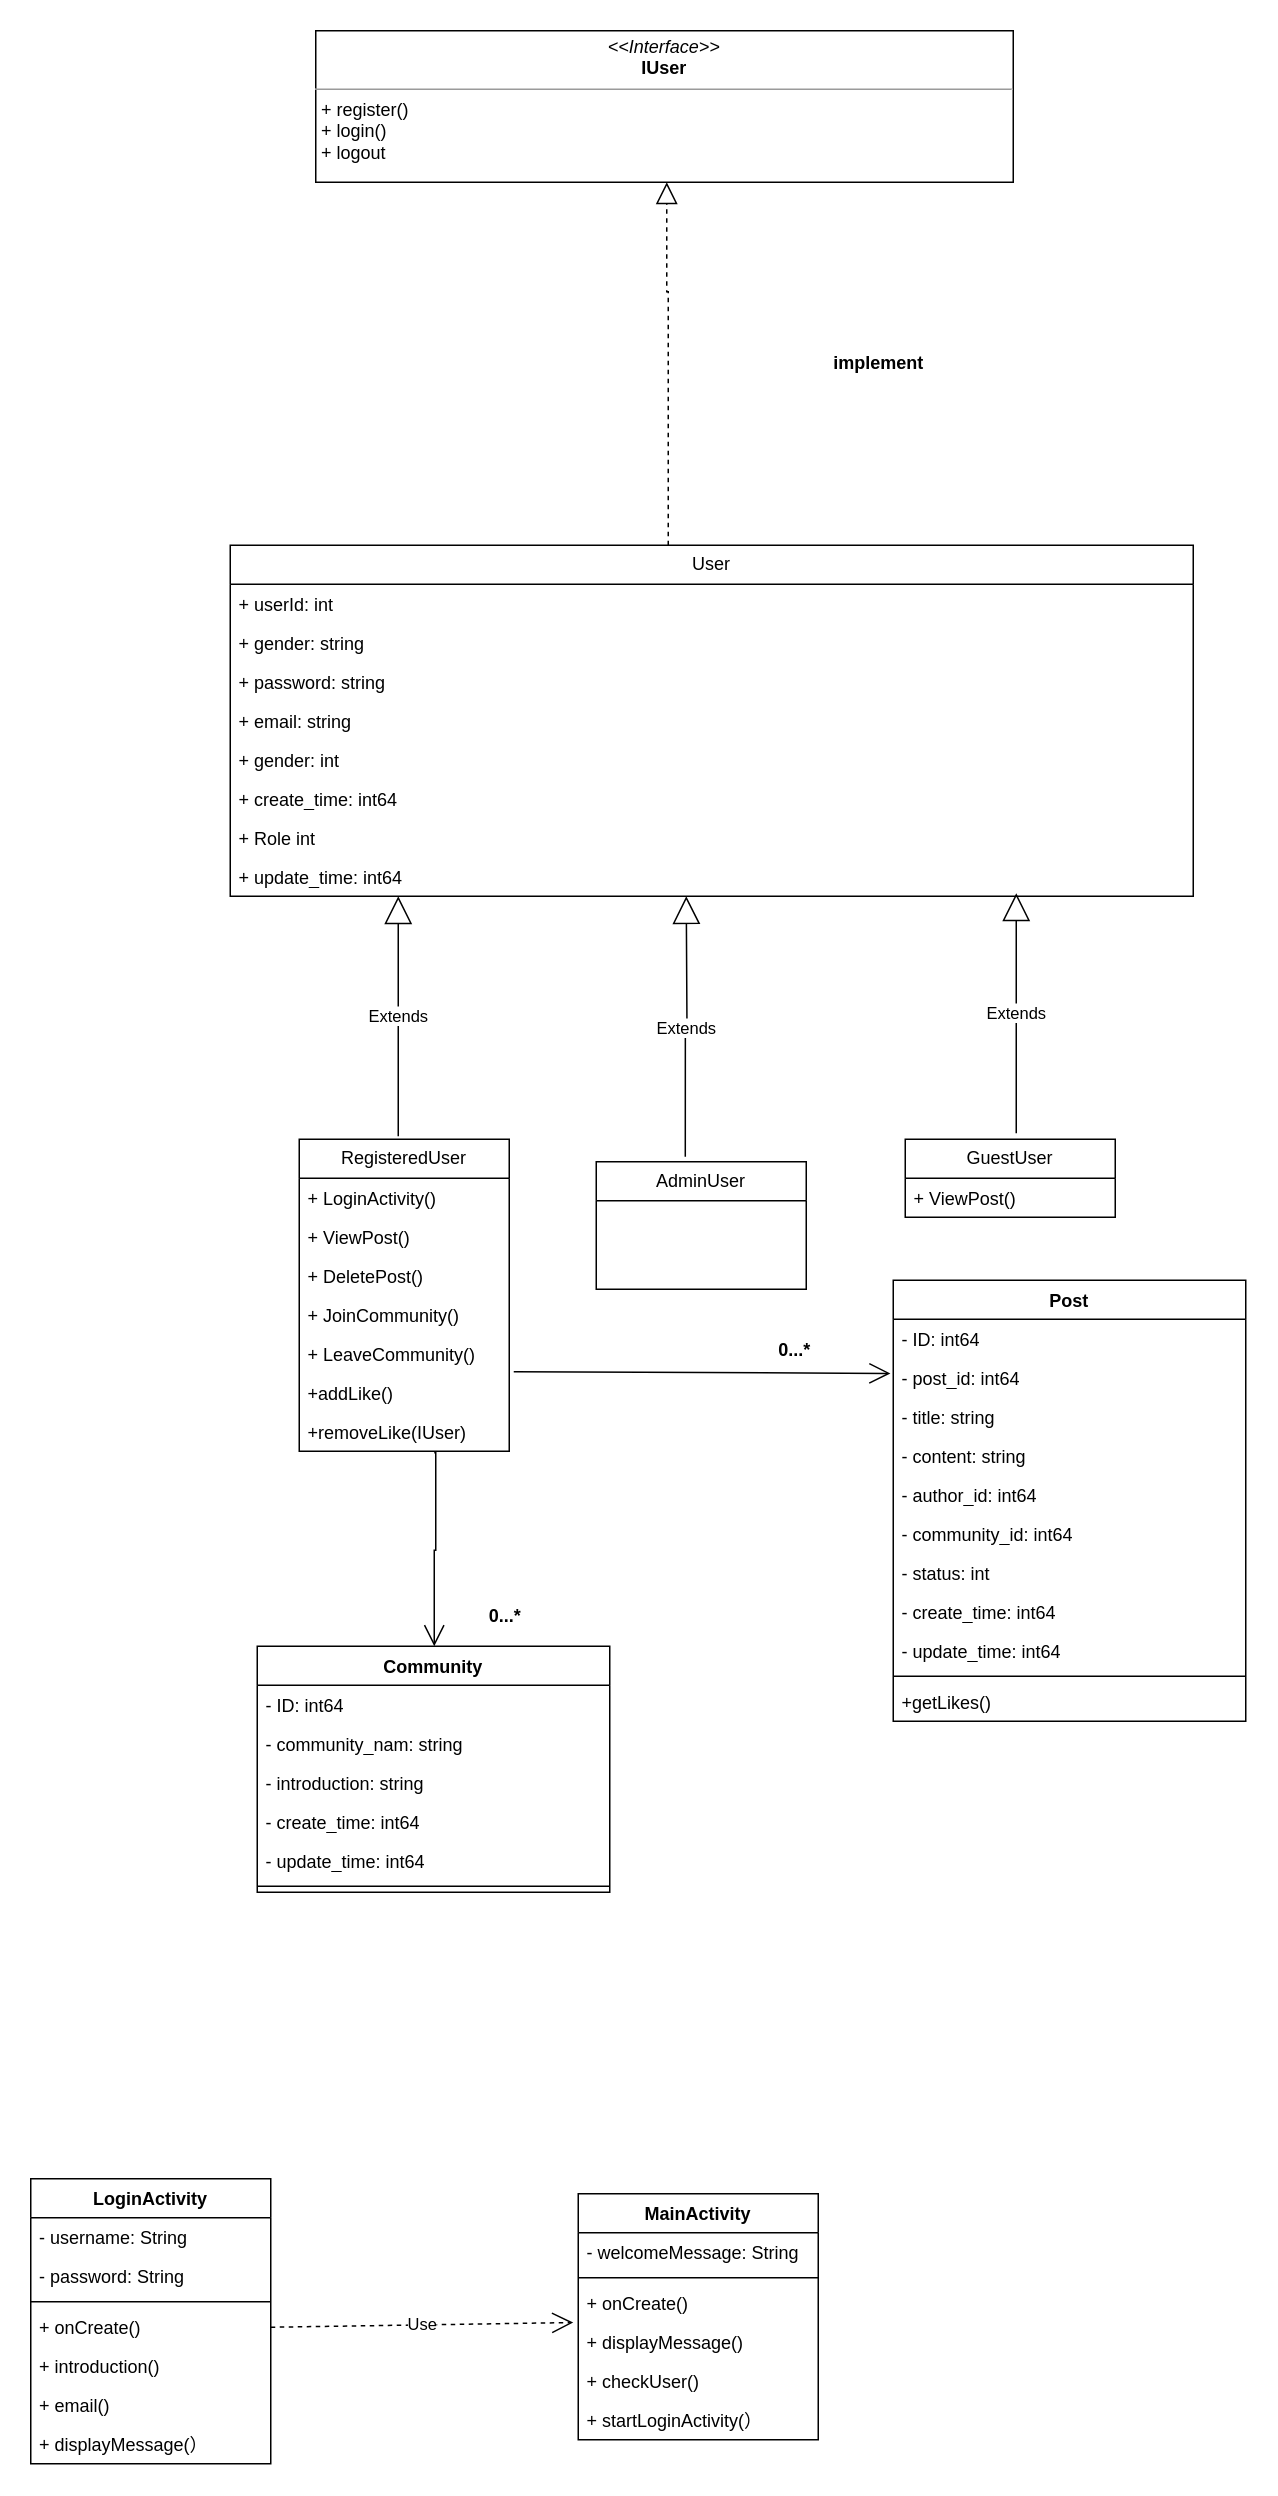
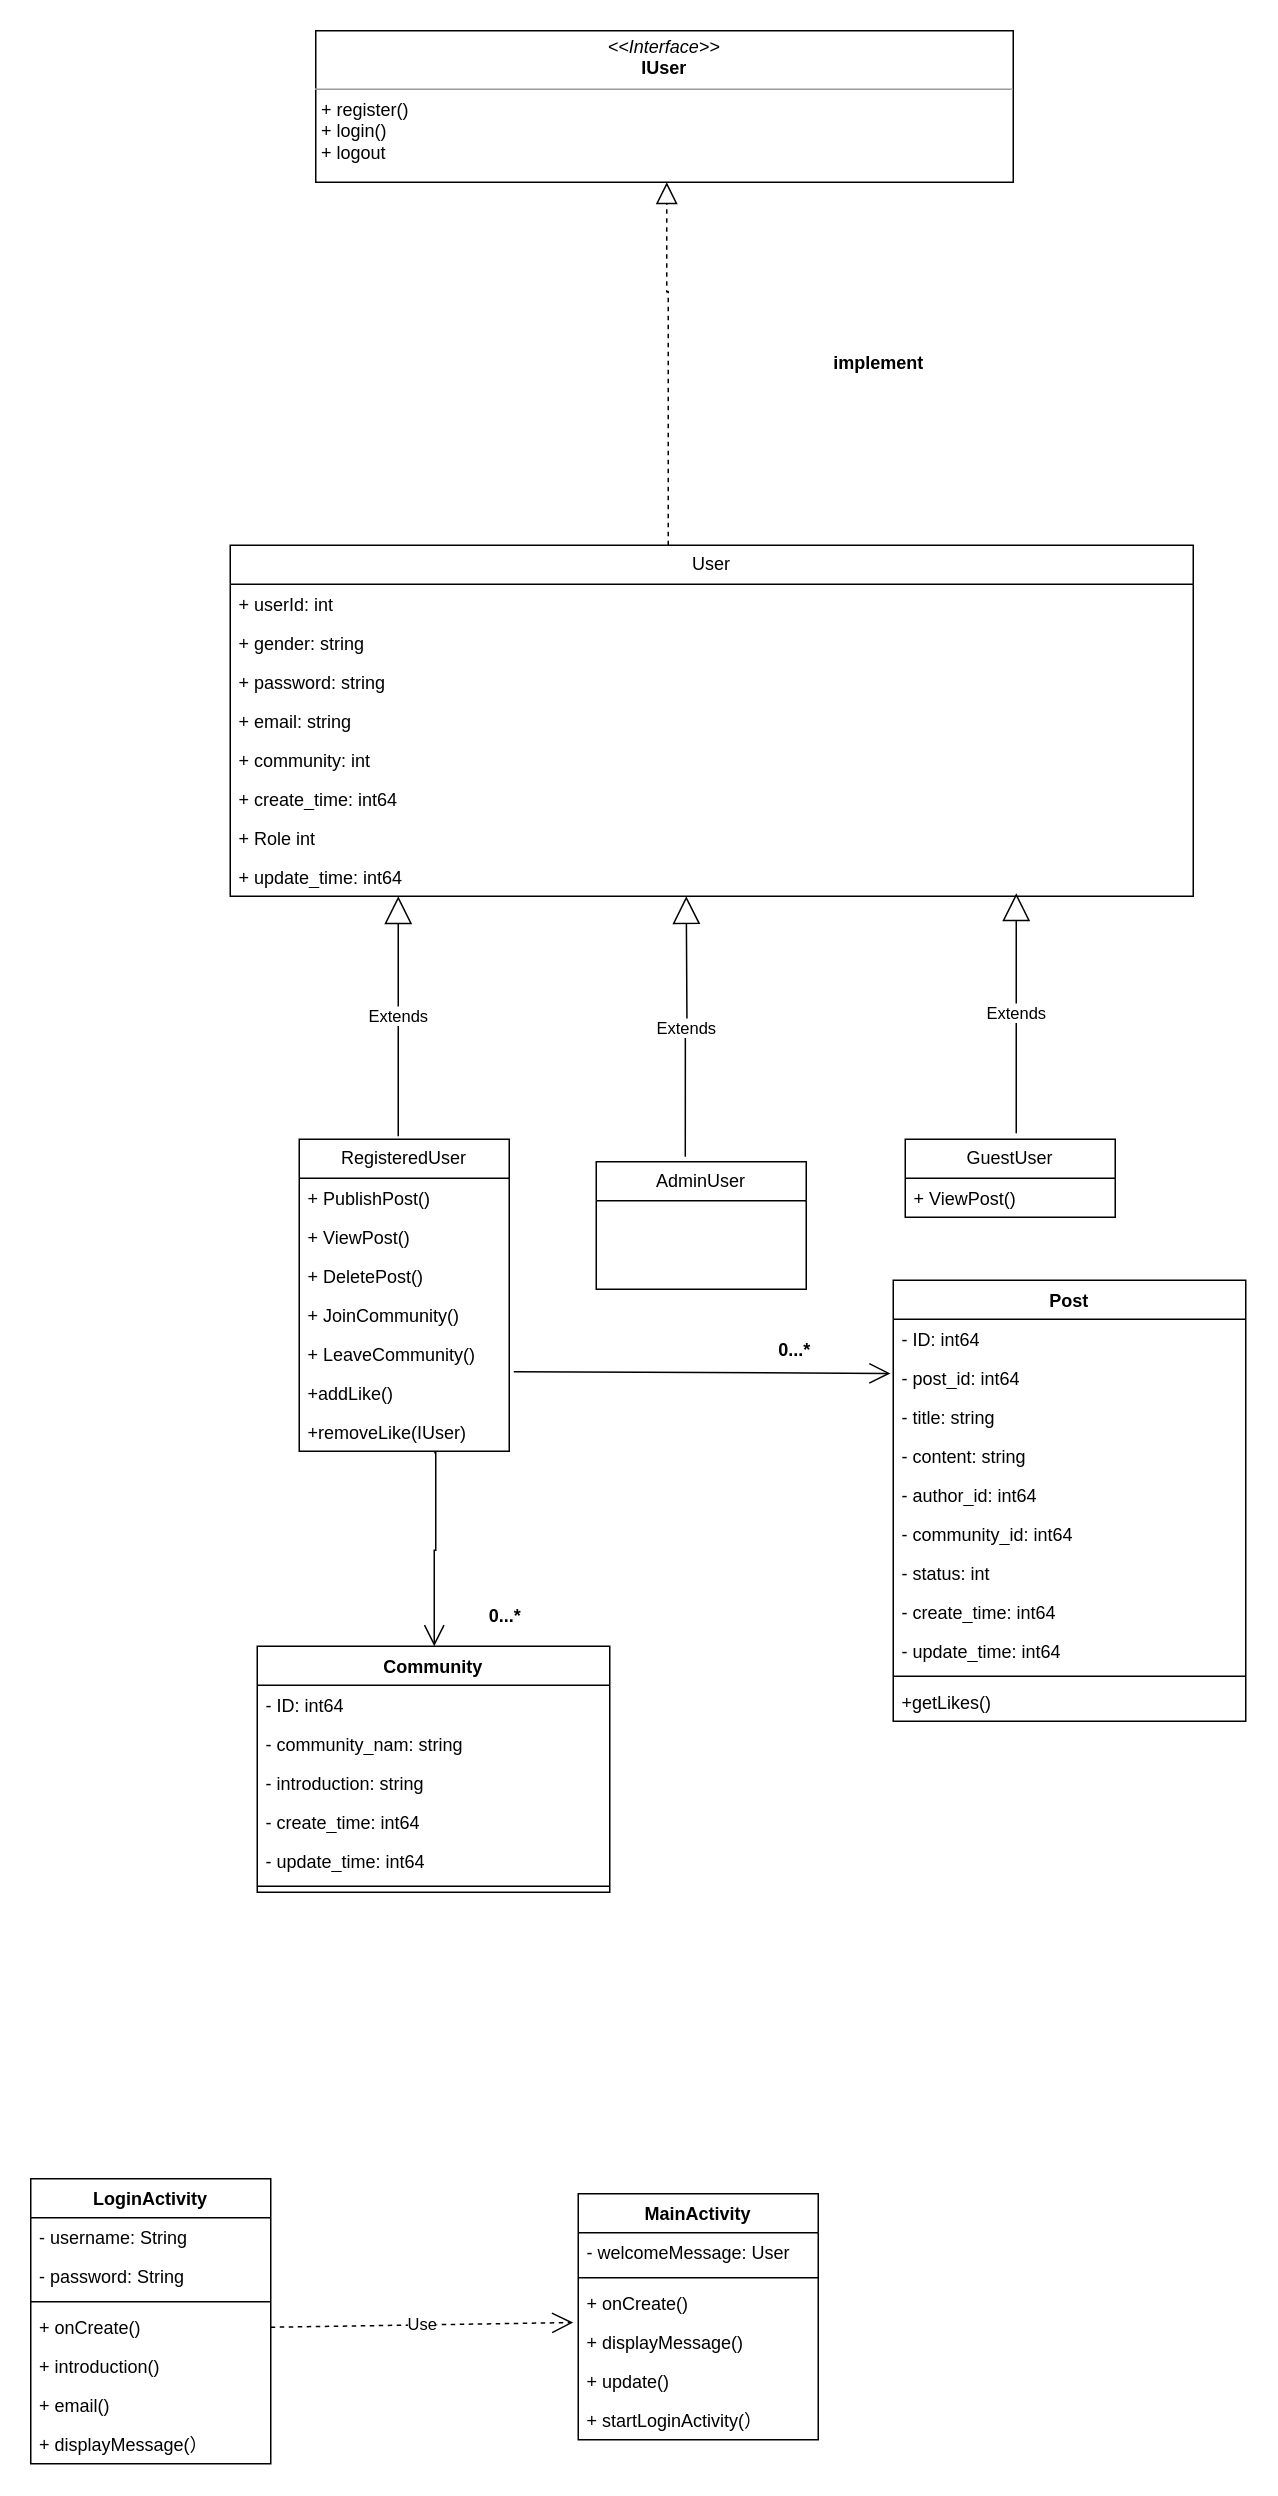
node "+ gender: int": label "+ gender: int" -> "+ community: int"
node "+ LoginActivity()": label "+ LoginActivity()" -> "+ PublishPost()"
node "- welcomeMessage: String": label "- welcomeMessage: String" -> "- welcomeMessage: User"
node "+ checkUser()": label "+ checkUser()" -> "+ update()"
